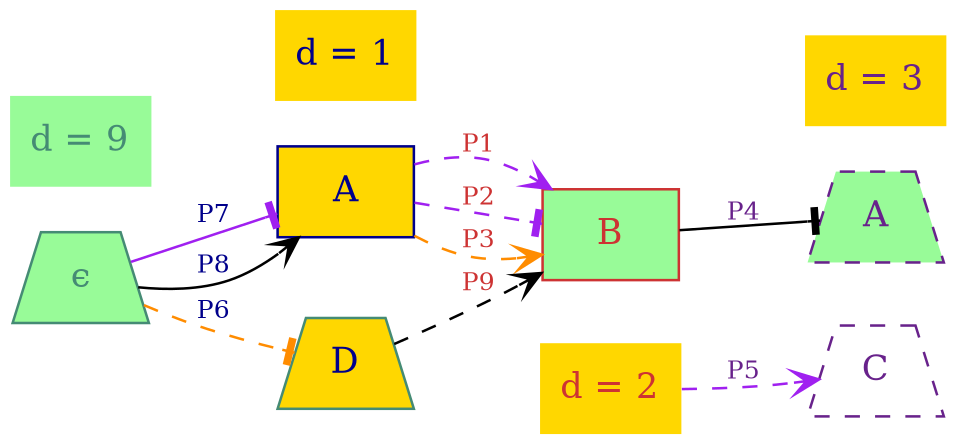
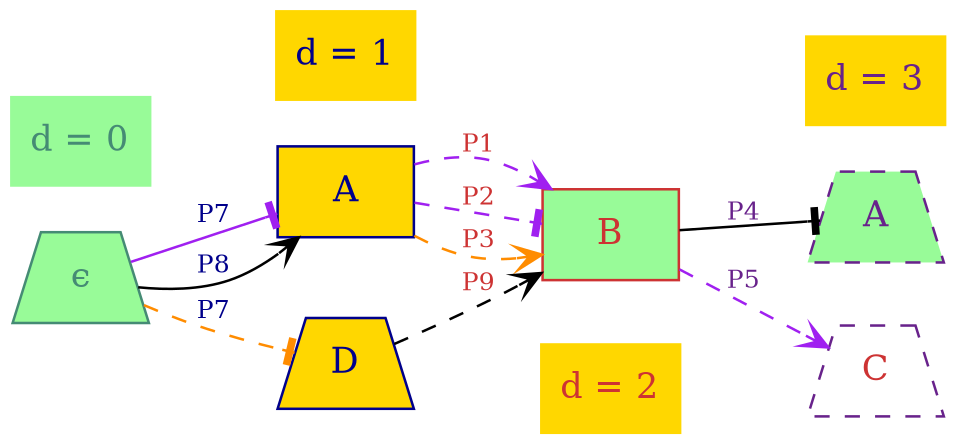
node "d = 9": label "d = 9" -> "d = 0"
edge "ϵ" -> "D": label "P6" -> "P7"
node "D": color aquamarine4 -> blue4
node "C": fontcolor darkorchid4 -> brown3
edge "d = 2" -> "C": now "B" -> "C"
